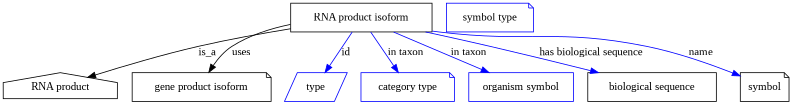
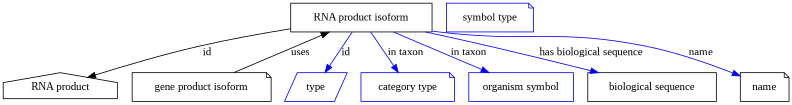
edge "RNA product isoform" -> "gene product isoform": reversed
edge "RNA product isoform" -> "RNA product": label "is_a" -> "id"
node "symbol": label "symbol" -> "name"
